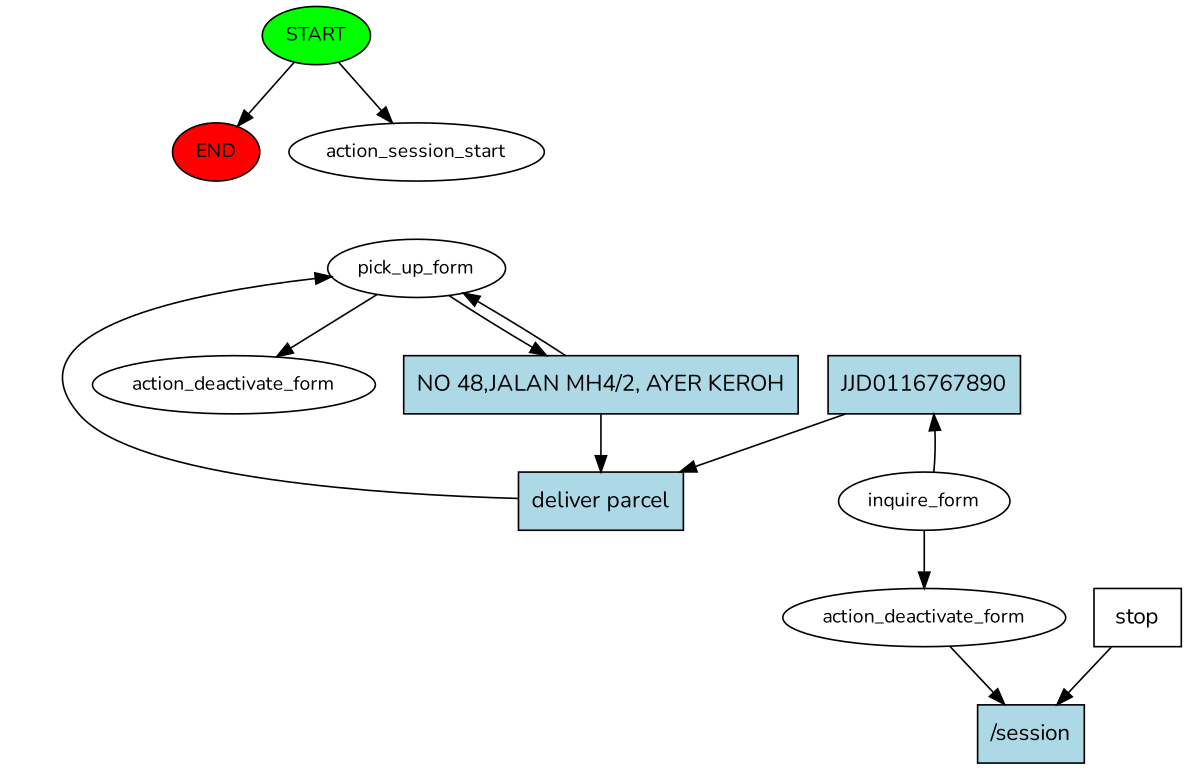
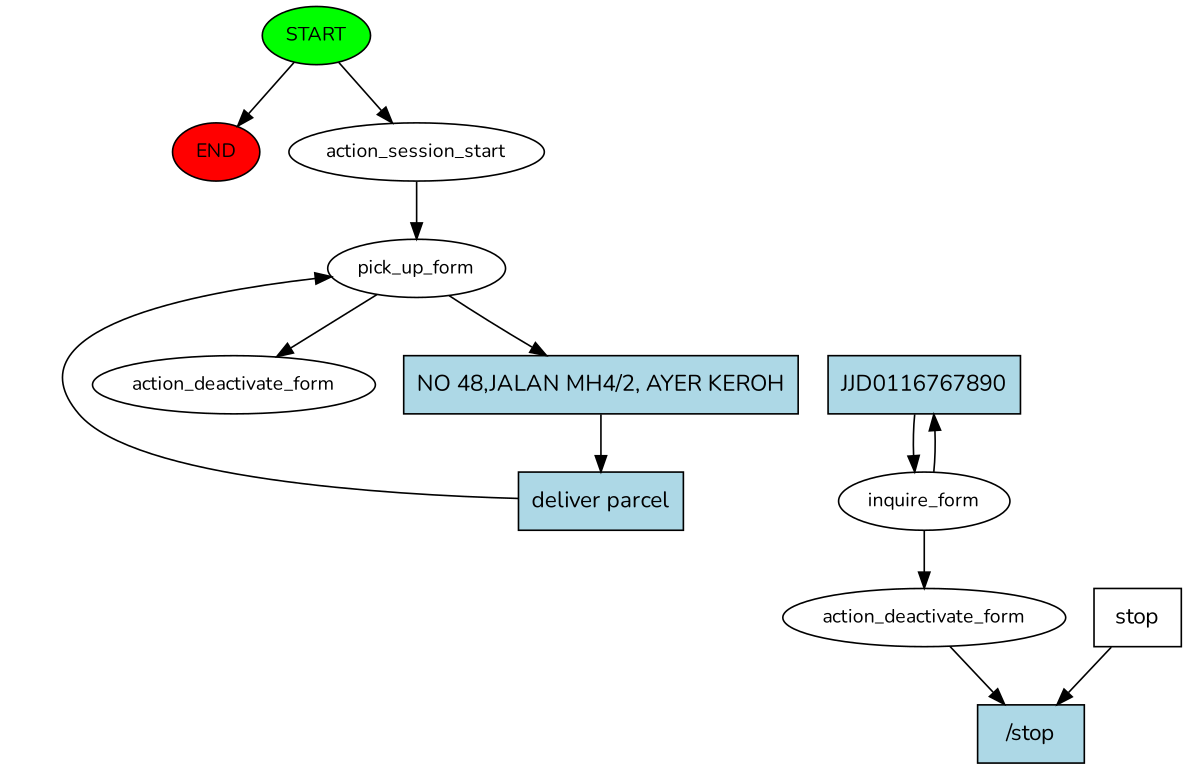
edge "NO 48,JALAN MH4/2, AYER KEROH" -> "pick_up_form": now "action_session_start" -> "pick_up_form"
edge "JJD0116767890" -> "deliver parcel": now "JJD0116767890" -> "inquire_form"
node "/session": label "/session" -> "/stop"
